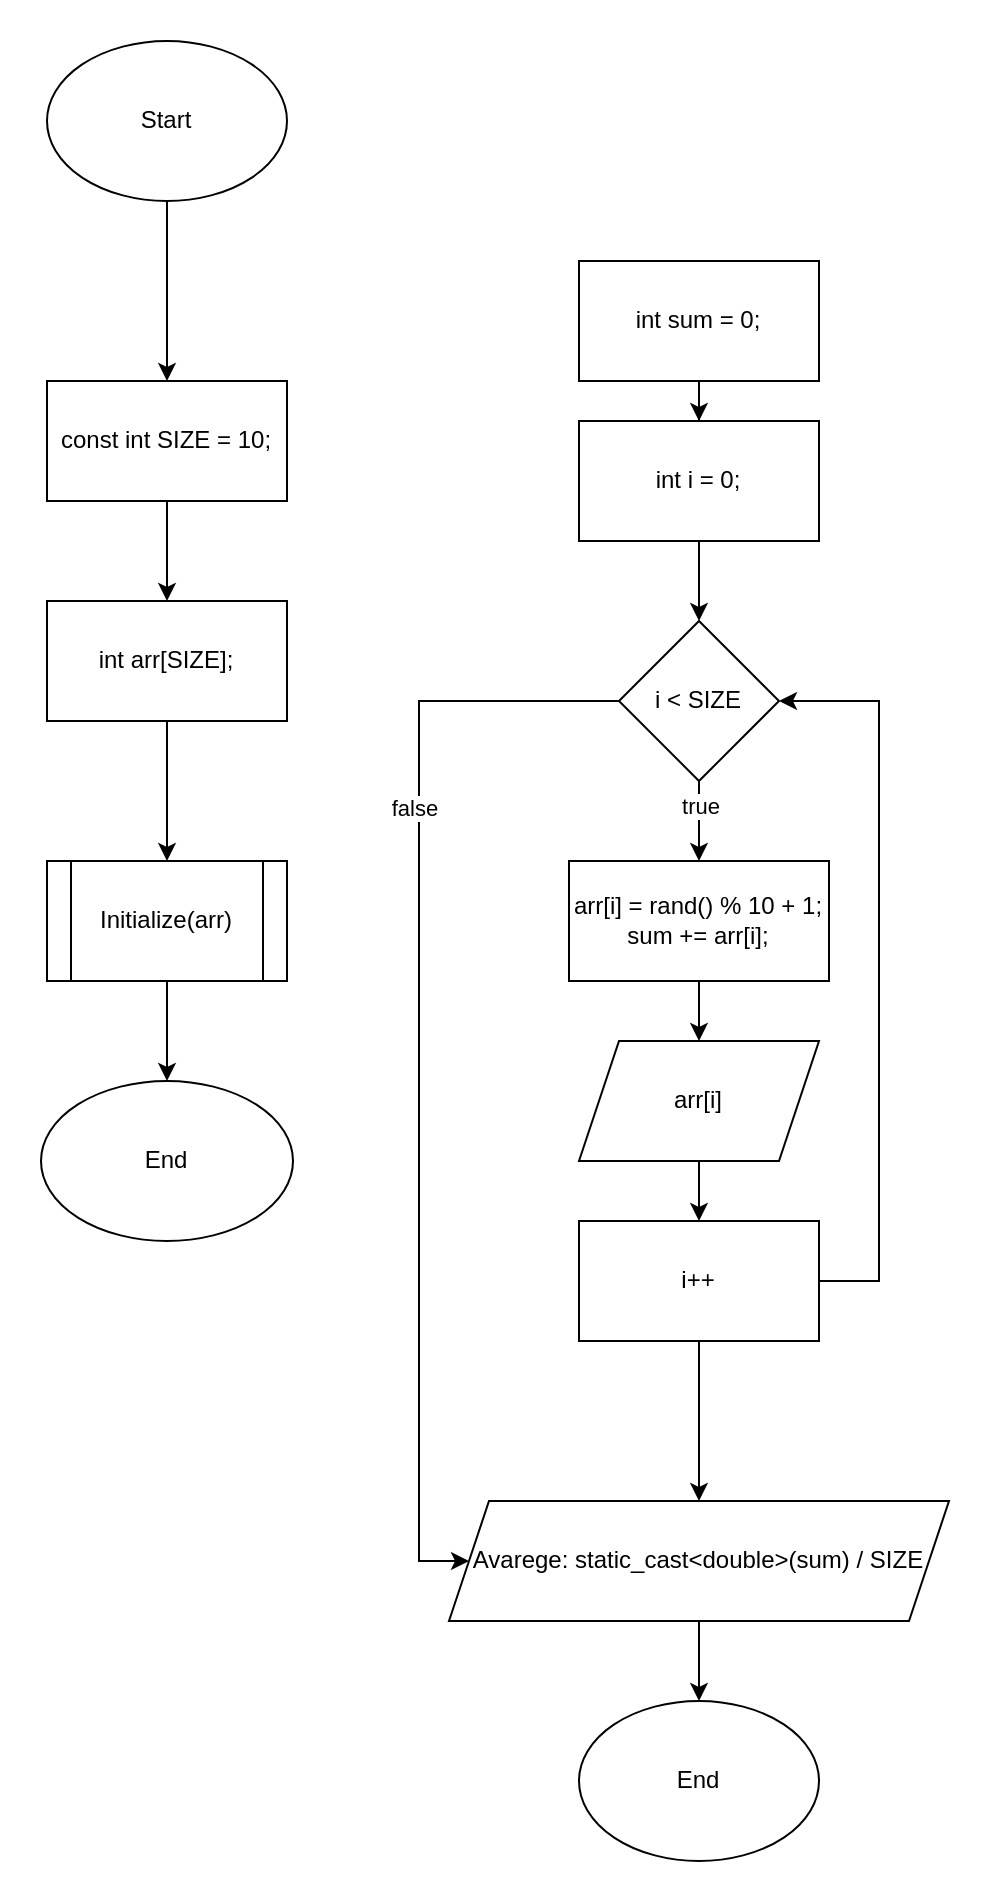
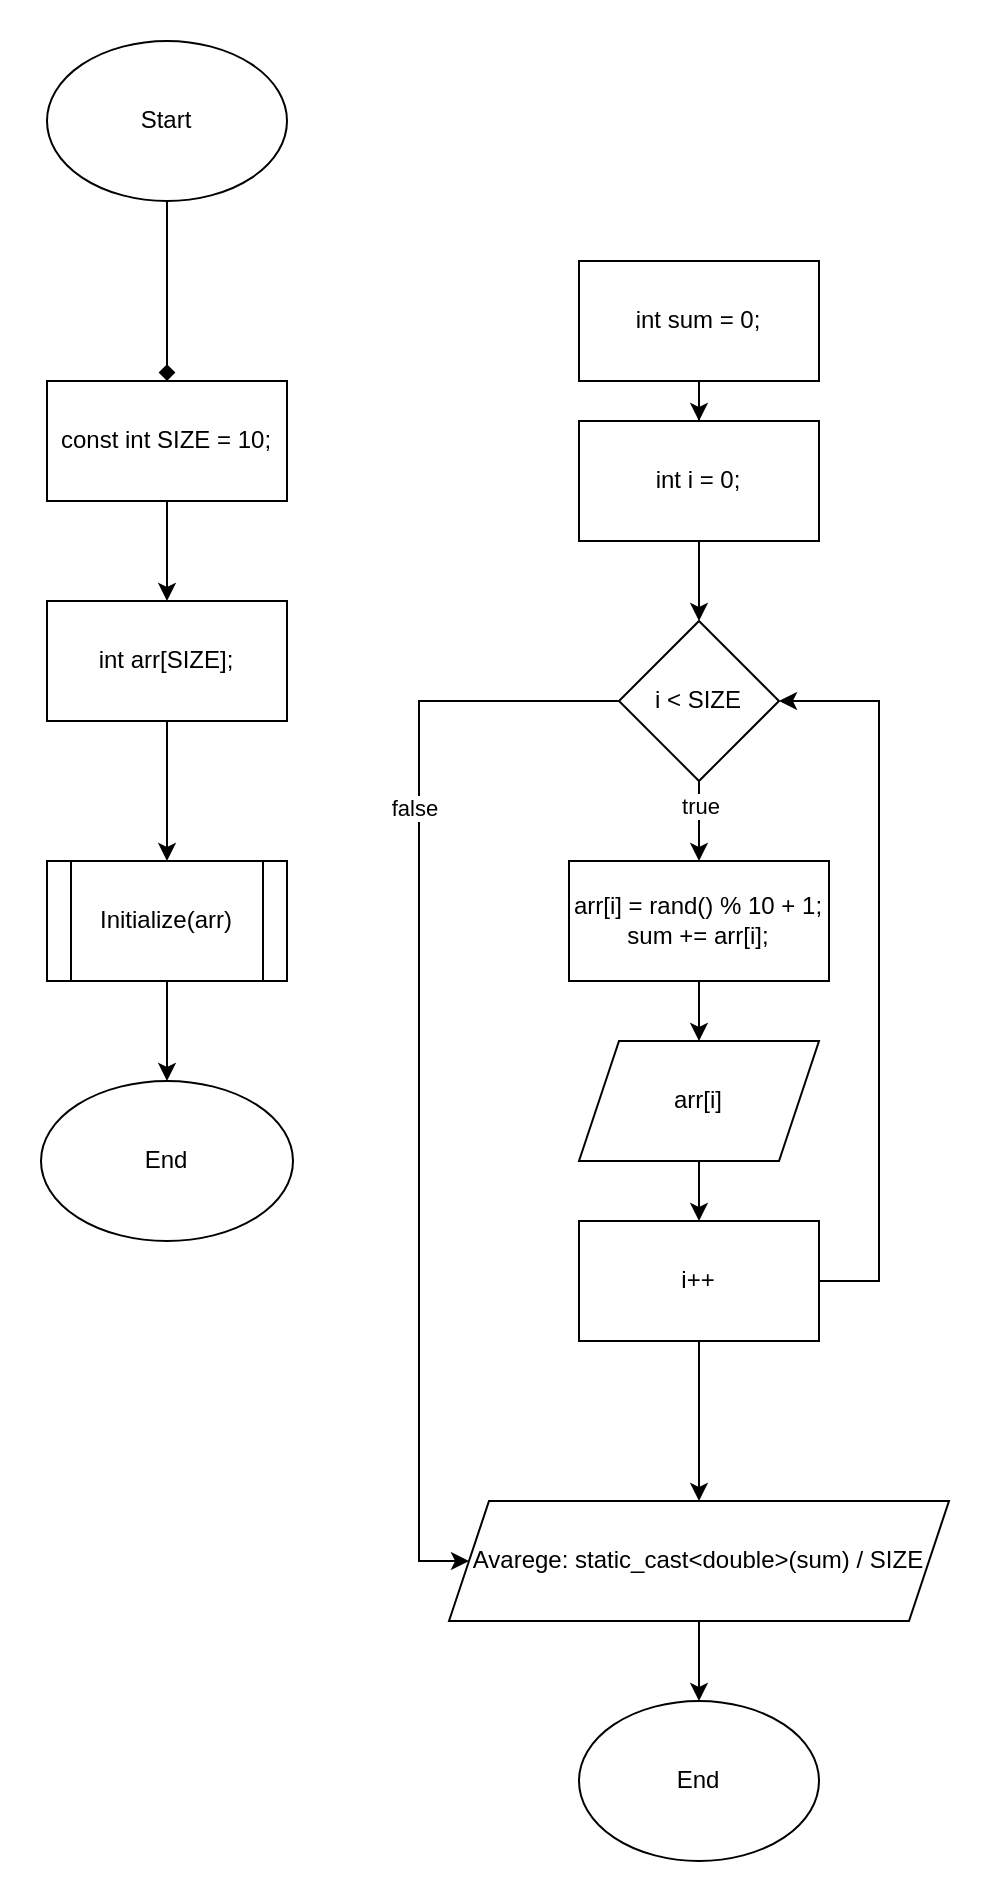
edge "Start" -> "const int SIZE = 10;": arrowhead classic -> diamond
